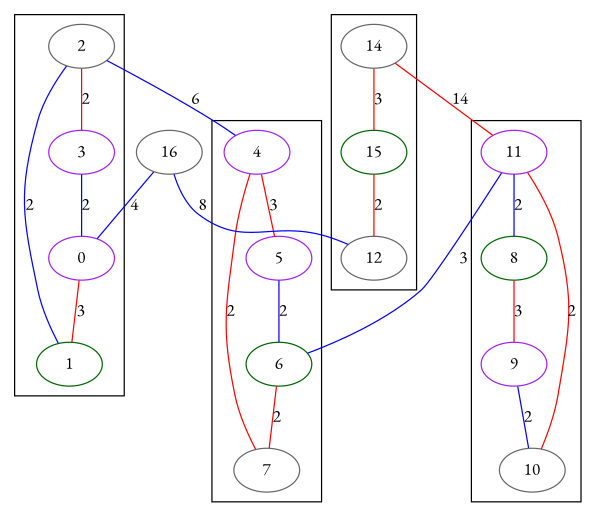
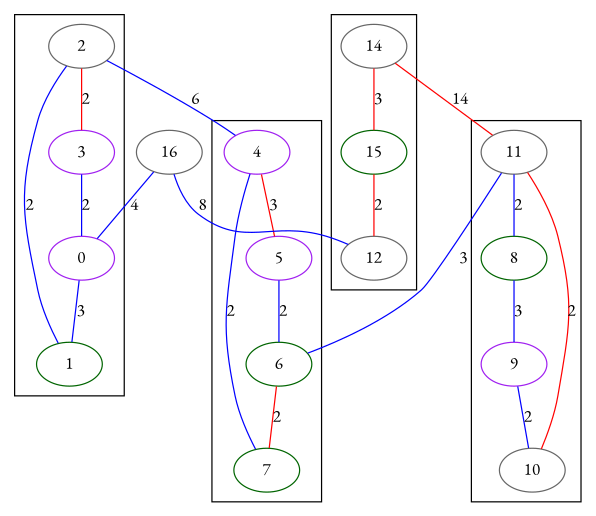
node "11": color purple -> gray40
edge "0" -- "1": color red -> blue
edge "8" -- "9": color red -> blue
edge "4" -- "7": color red -> blue
node "7": color gray40 -> darkgreen
